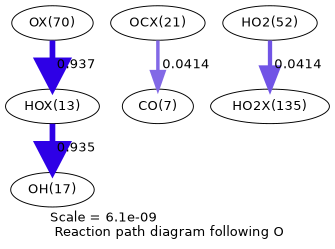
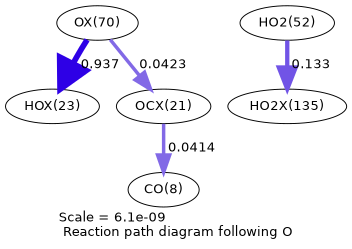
edge "OX(70)" -> "OCX(21)": added, label "0.0423"
edge "HO2(52)" -> "HO2X(135)": label " 0.0414" -> " 0.133"
node "HOX(13)": label "HOX(13)" -> "HOX(23)"
node "CO(7)": label "CO(7)" -> "CO(8)"
node "OH(17)": removed
